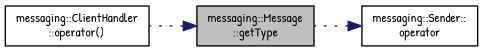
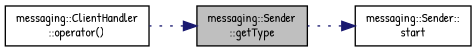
node "messaging::Message ::getType": label "messaging::Message ::getType" -> "messaging::Sender ::getType"
node "messaging::Sender:: operator": label "messaging::Sender:: operator" -> "messaging::Sender:: start"
